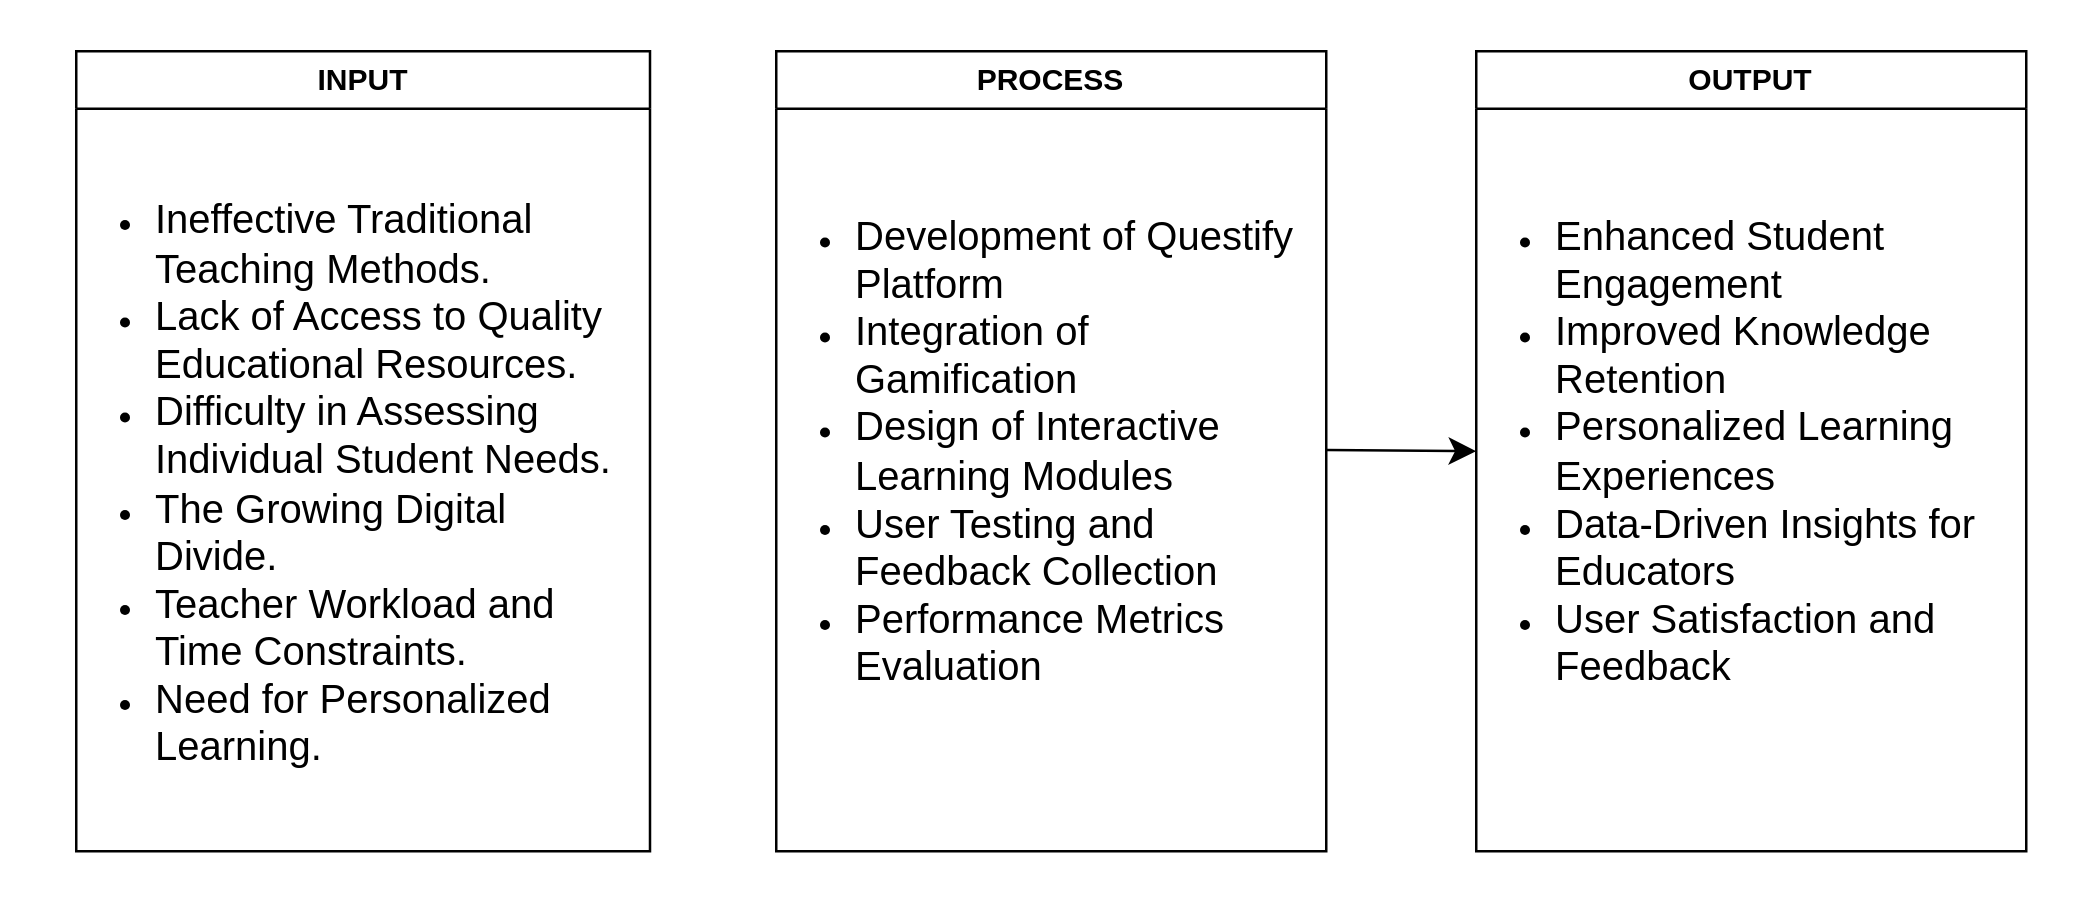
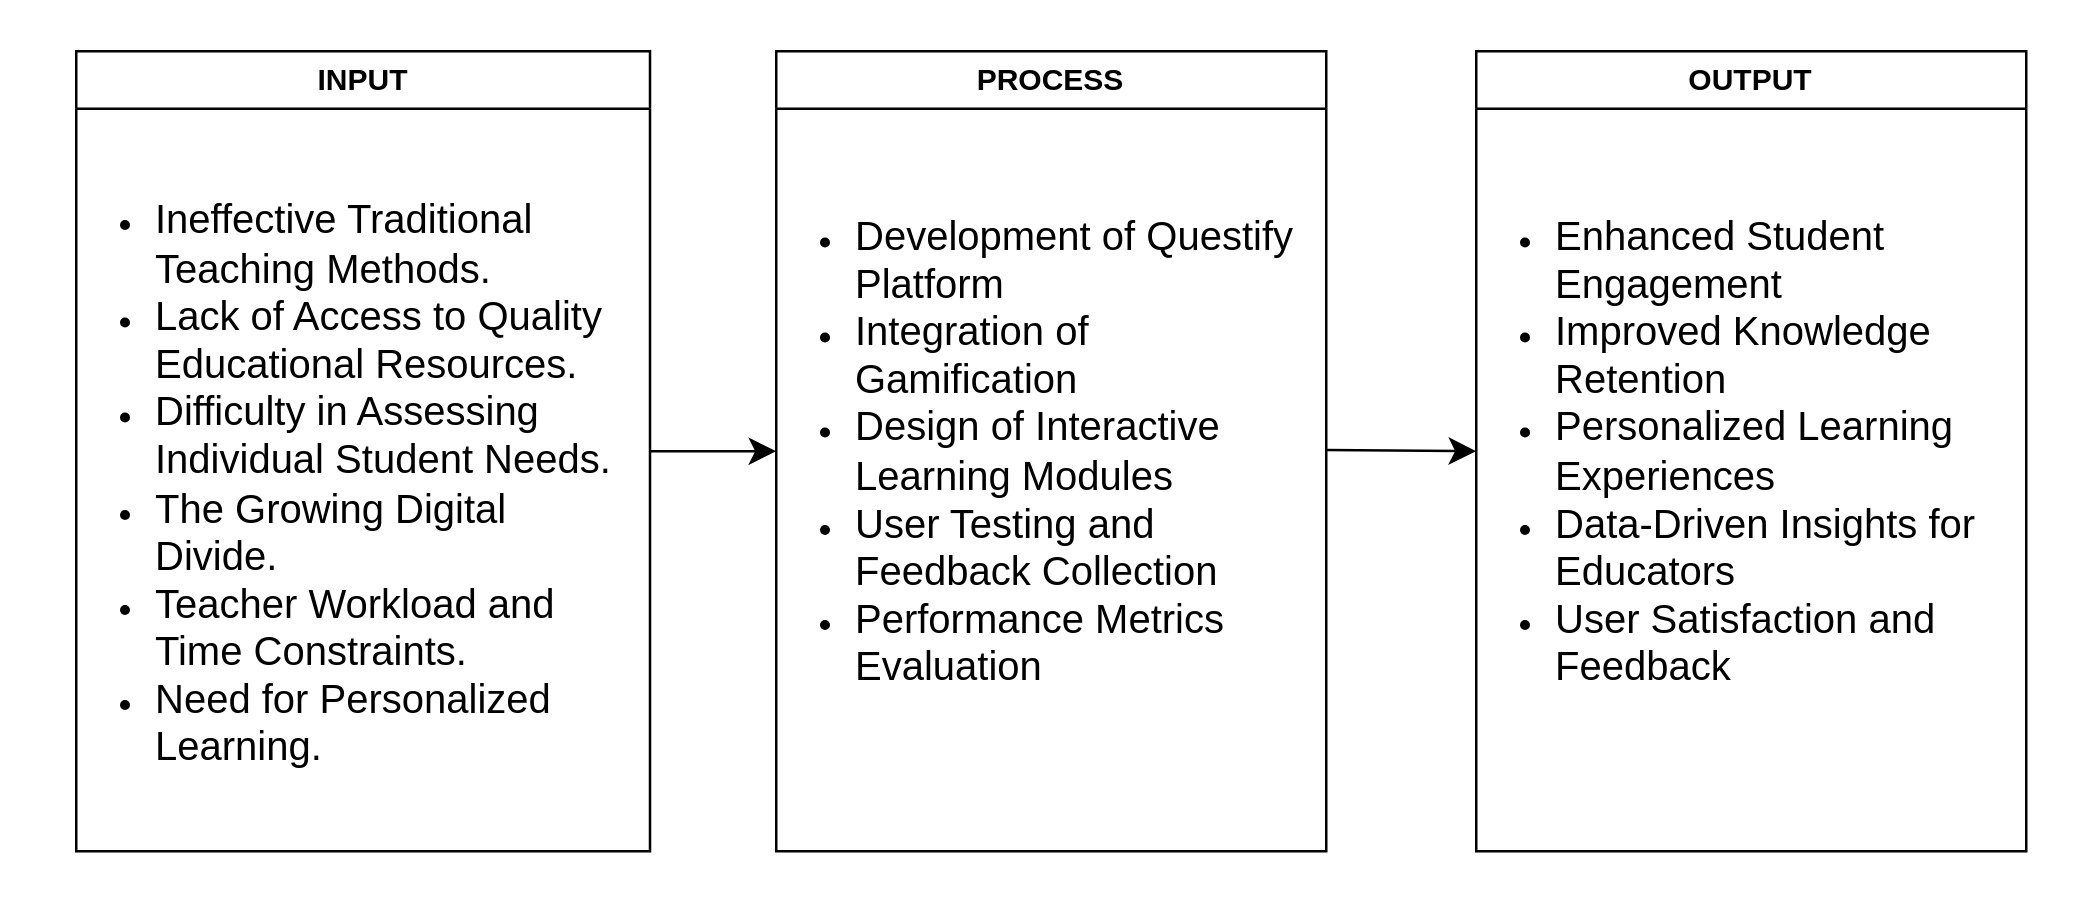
edge "INPUT" -> "PROCESS": added
